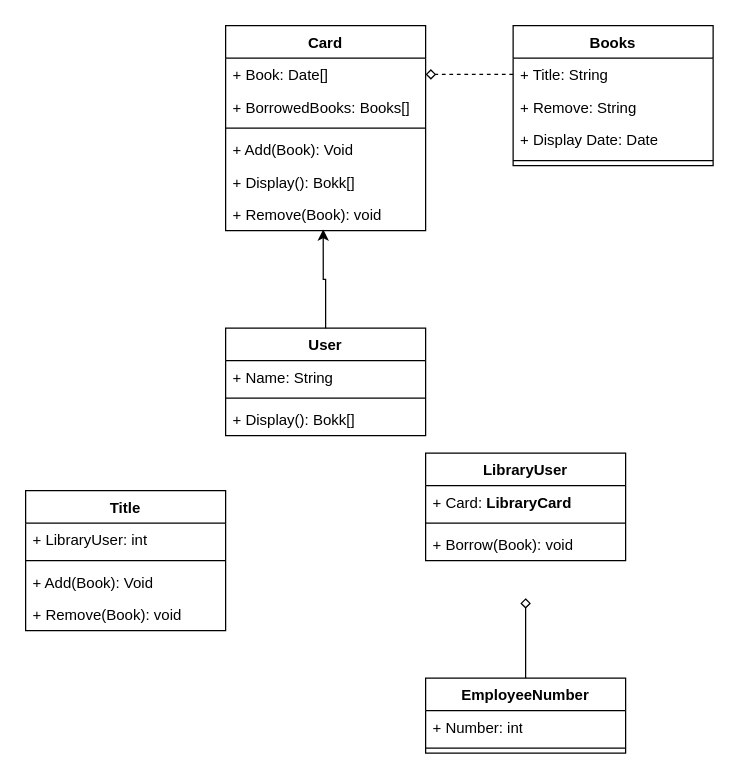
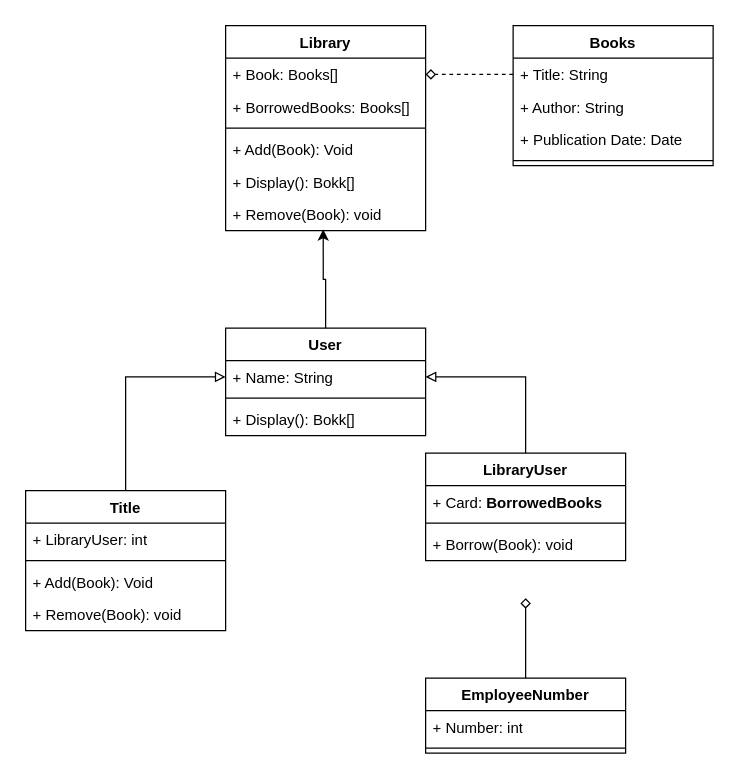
node "Card": label "Card" -> "Library"
node "+ Book: Date[]": label "+ Book: Date[]" -> "+ Book: Books[]"
node "+ Remove: String": label "+ Remove: String" -> "+ Author: String"
node "+ Display Date: Date": label "+ Display Date: Date" -> "+ Publication Date: Date"
edge "LibraryUser" -> "+ Name: String": added
edge "Title" -> "+ Name: String": added
node "+ Card: LibraryCard": label "+ Card: LibraryCard" -> "+ Card: BorrowedBooks"
